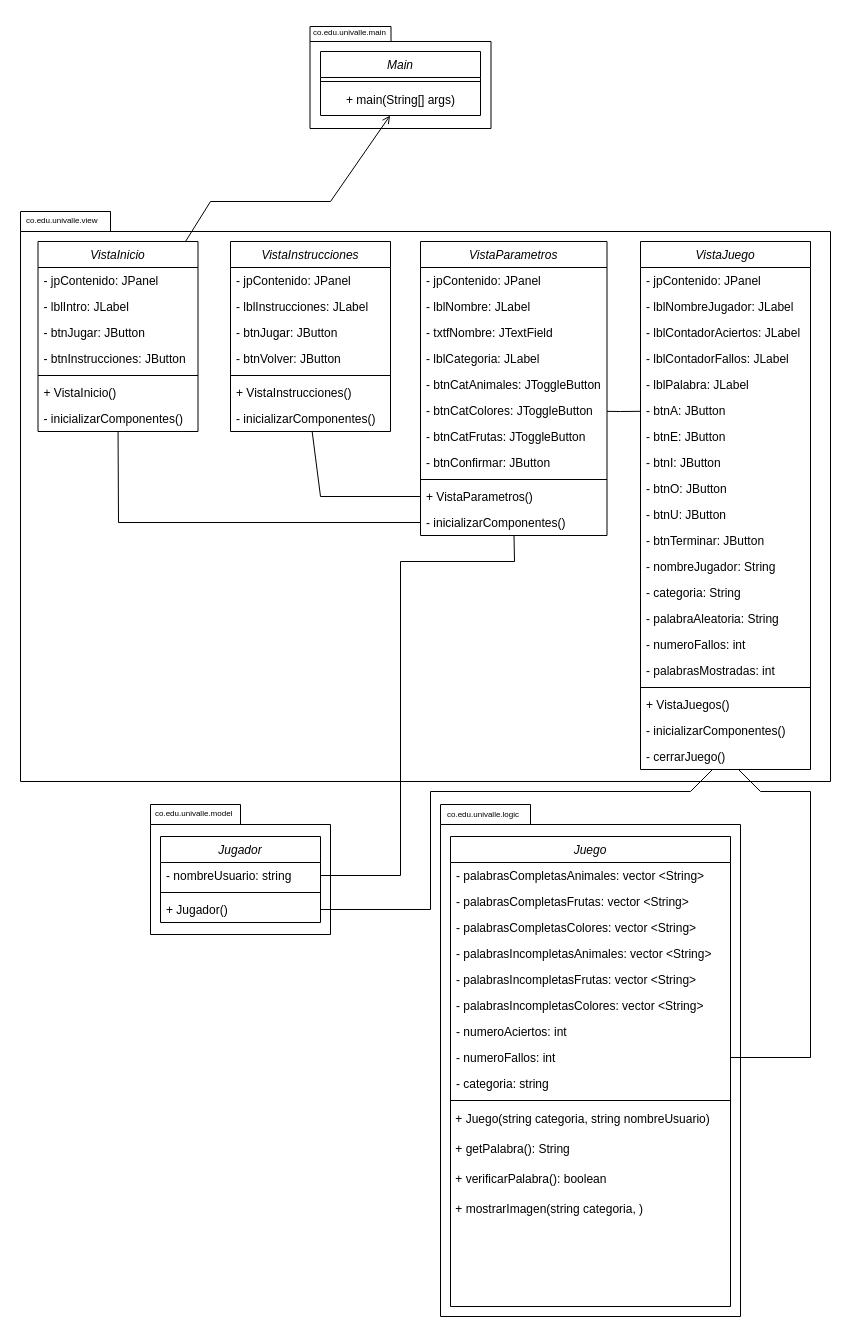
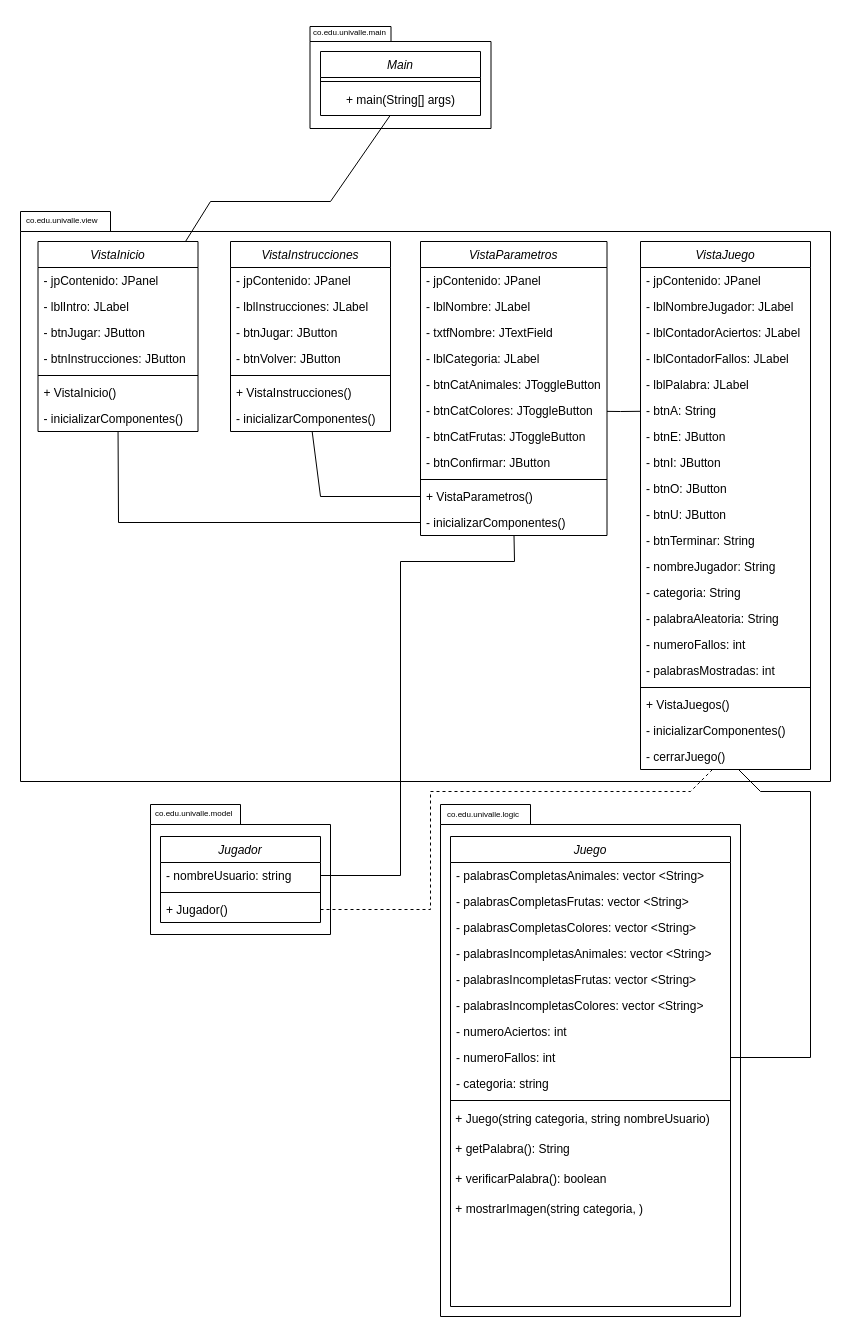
edge "VistaInicio" -> "+ main(String[] args)": arrowhead open -> none
node "- btnA: JButton": label "- btnA: JButton" -> "- btnA: String"
node "- btnTerminar: JButton": label "- btnTerminar: JButton" -> "- btnTerminar: String"
edge "- cerrarJuego()" -- "+ Jugador()": style solid -> dashed
